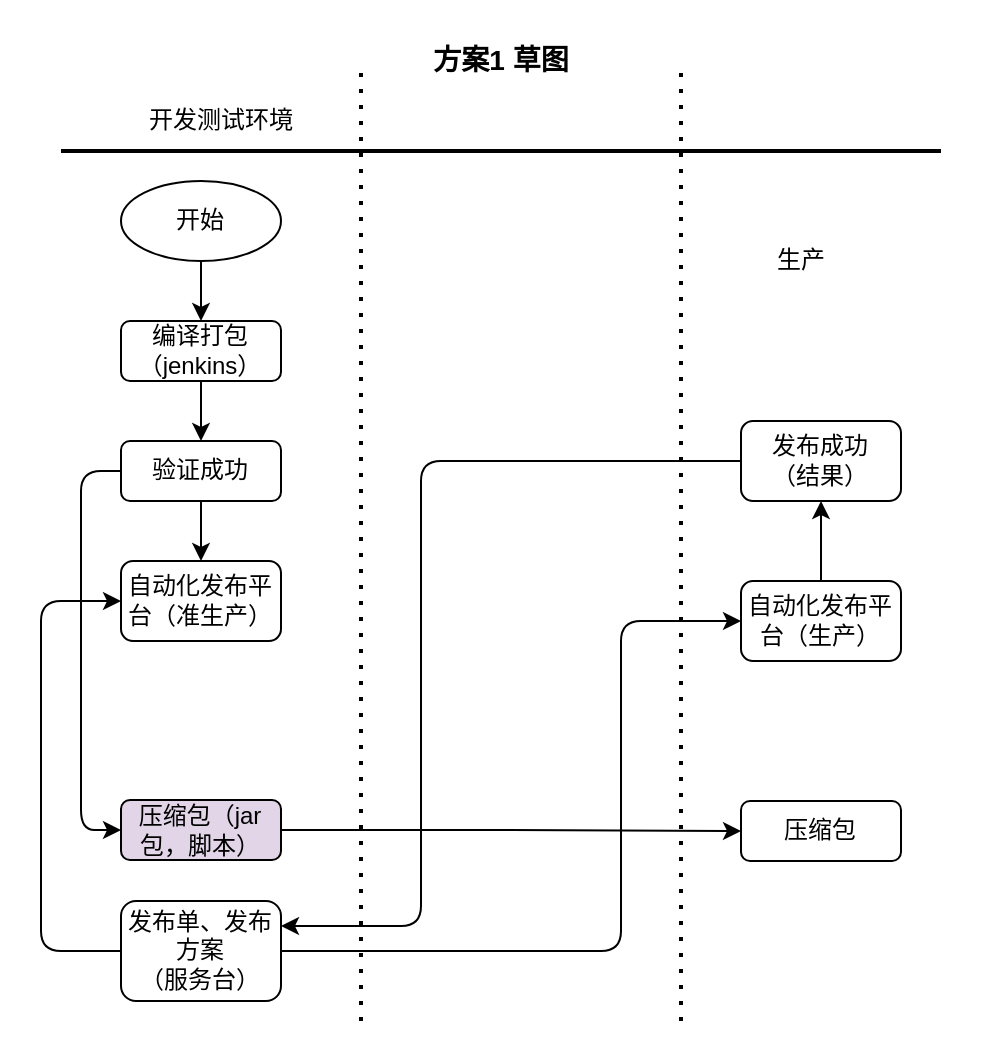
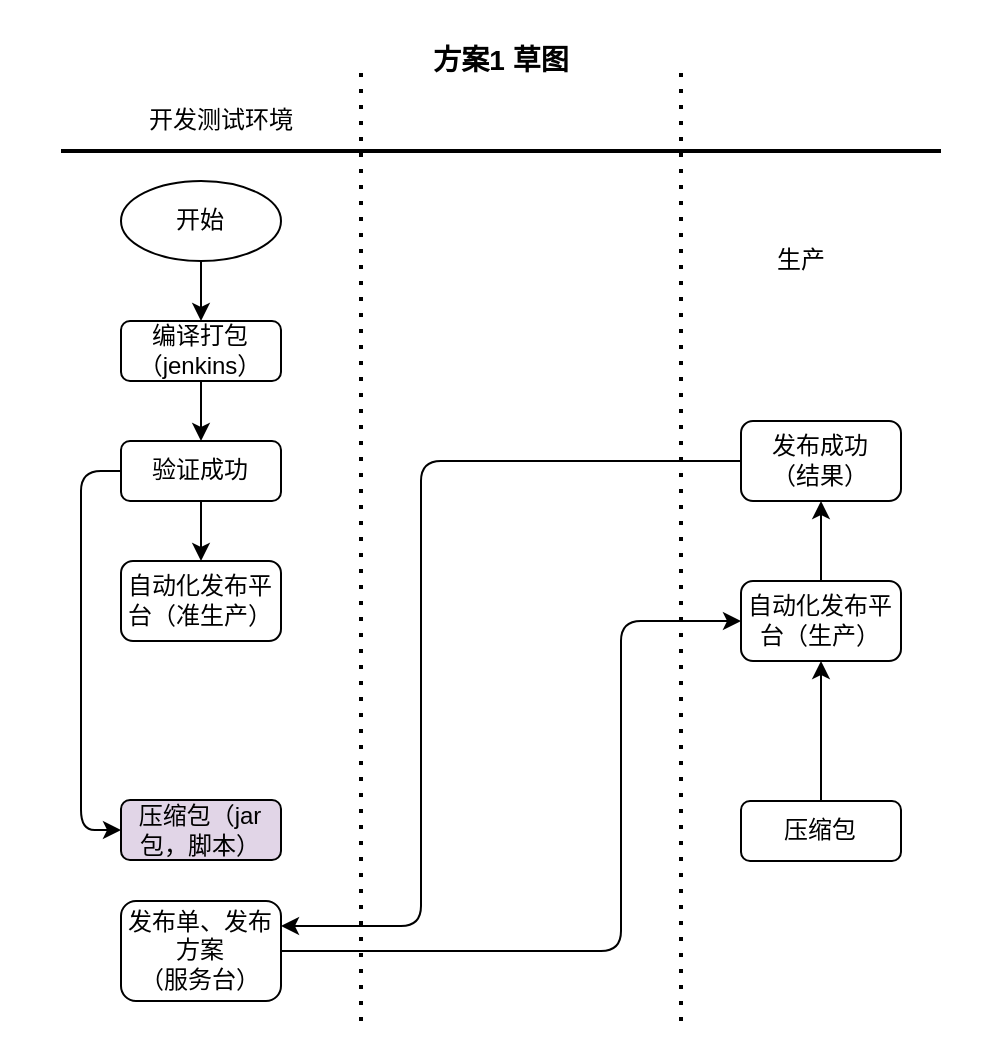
edge "压缩包" -> "自动化发布平台（生产）": added
edge "发布单、发布方案 （服务台）" -> "自动化发布平台（准生产）": removed
edge "压缩包（jar包，脚本）" -> "压缩包": removed
